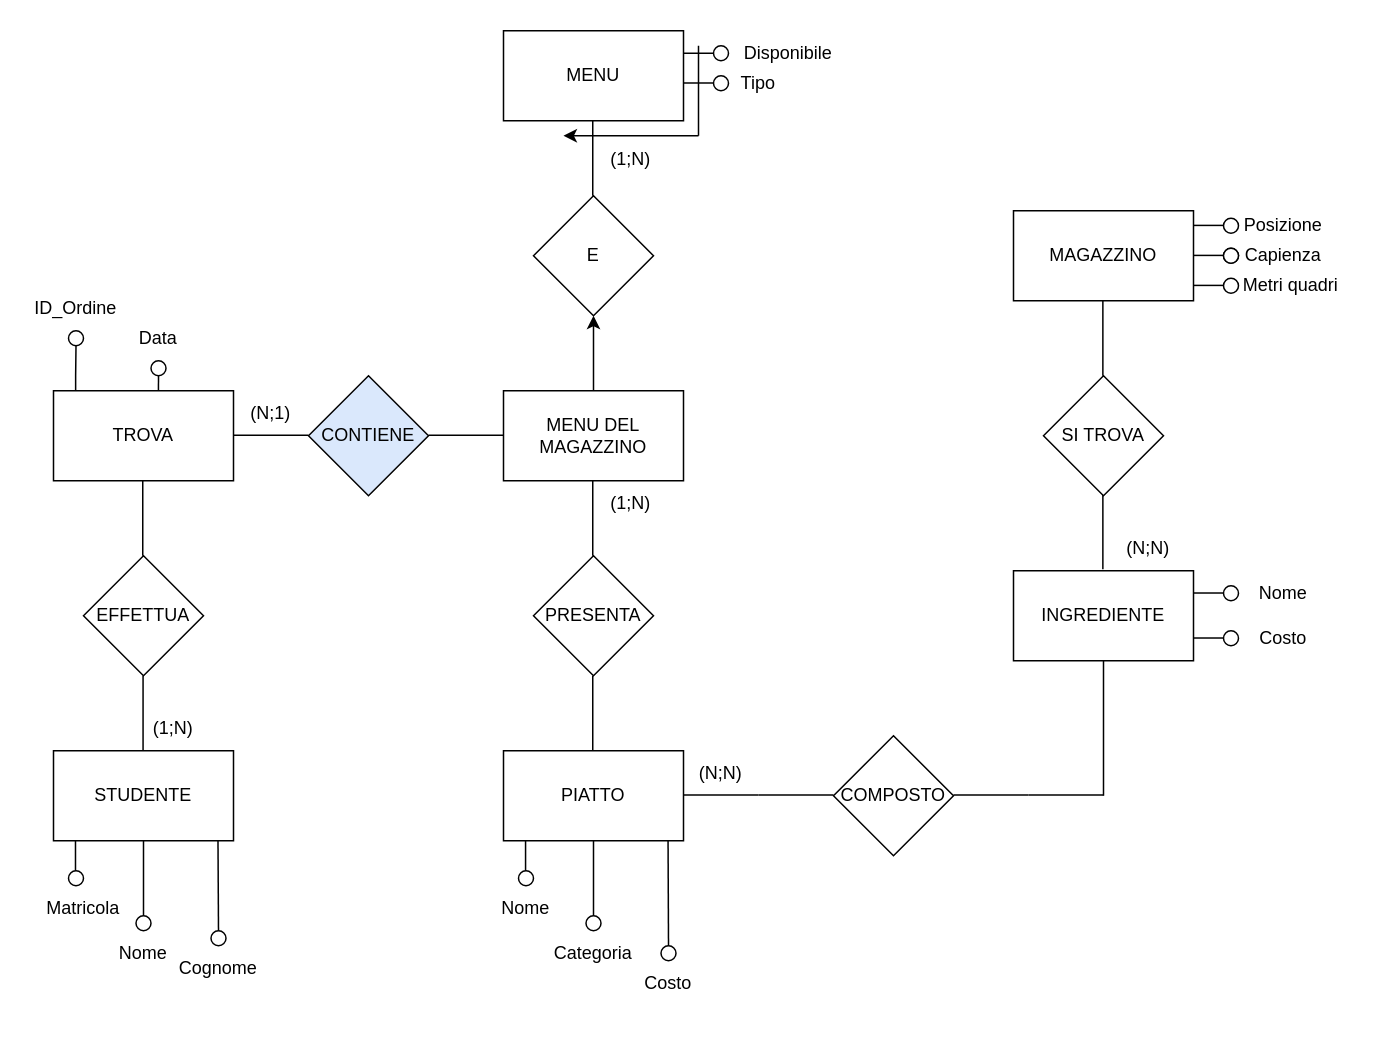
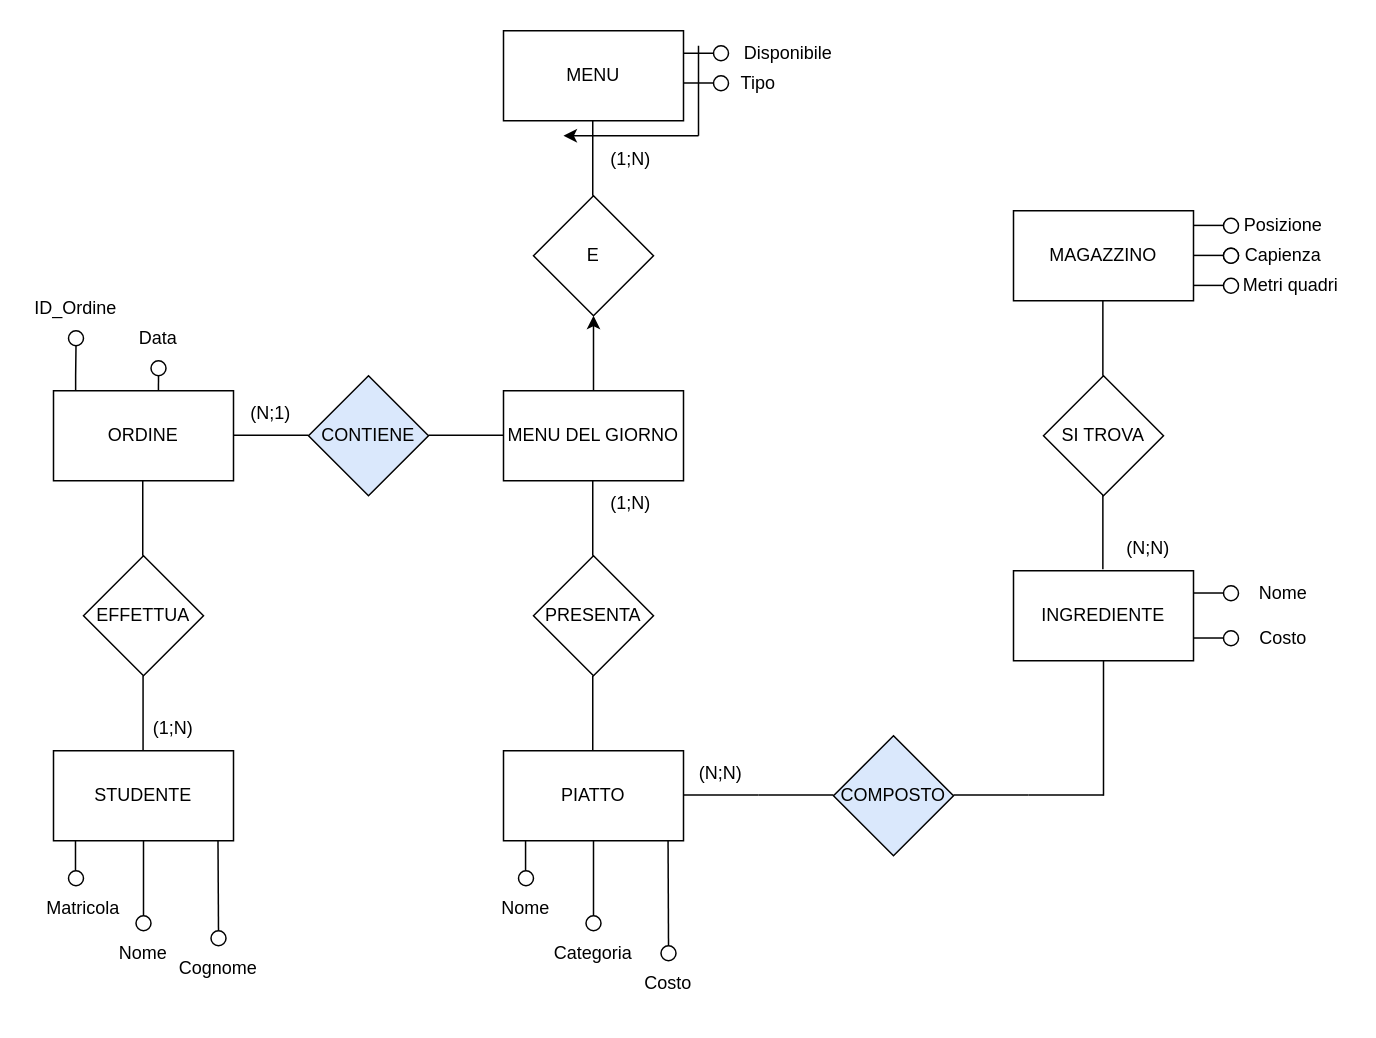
node "TROVA": label "TROVA" -> "ORDINE"
node "MENU DEL MAGAZZINO": label "MENU DEL MAGAZZINO" -> "MENU DEL GIORNO"
node "COMPOSTO": fillcolor #ffffff -> #dae8fc
